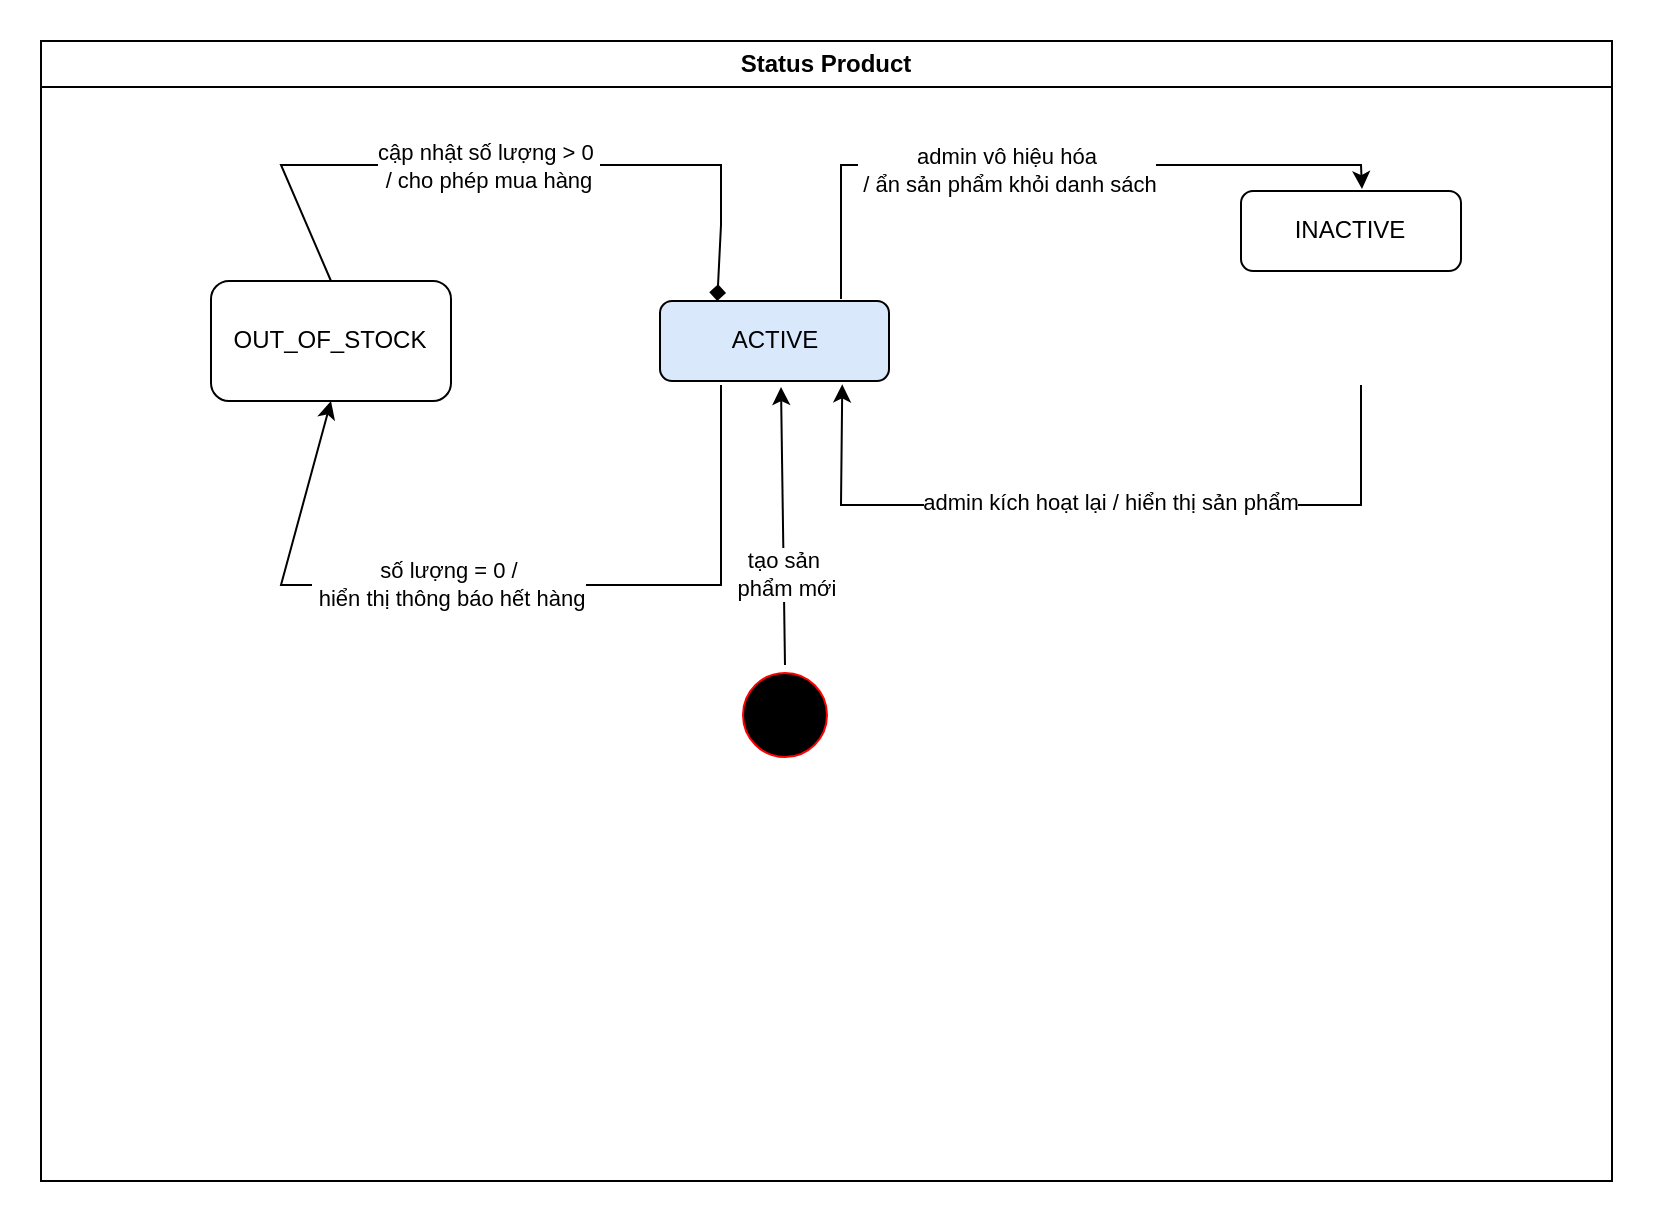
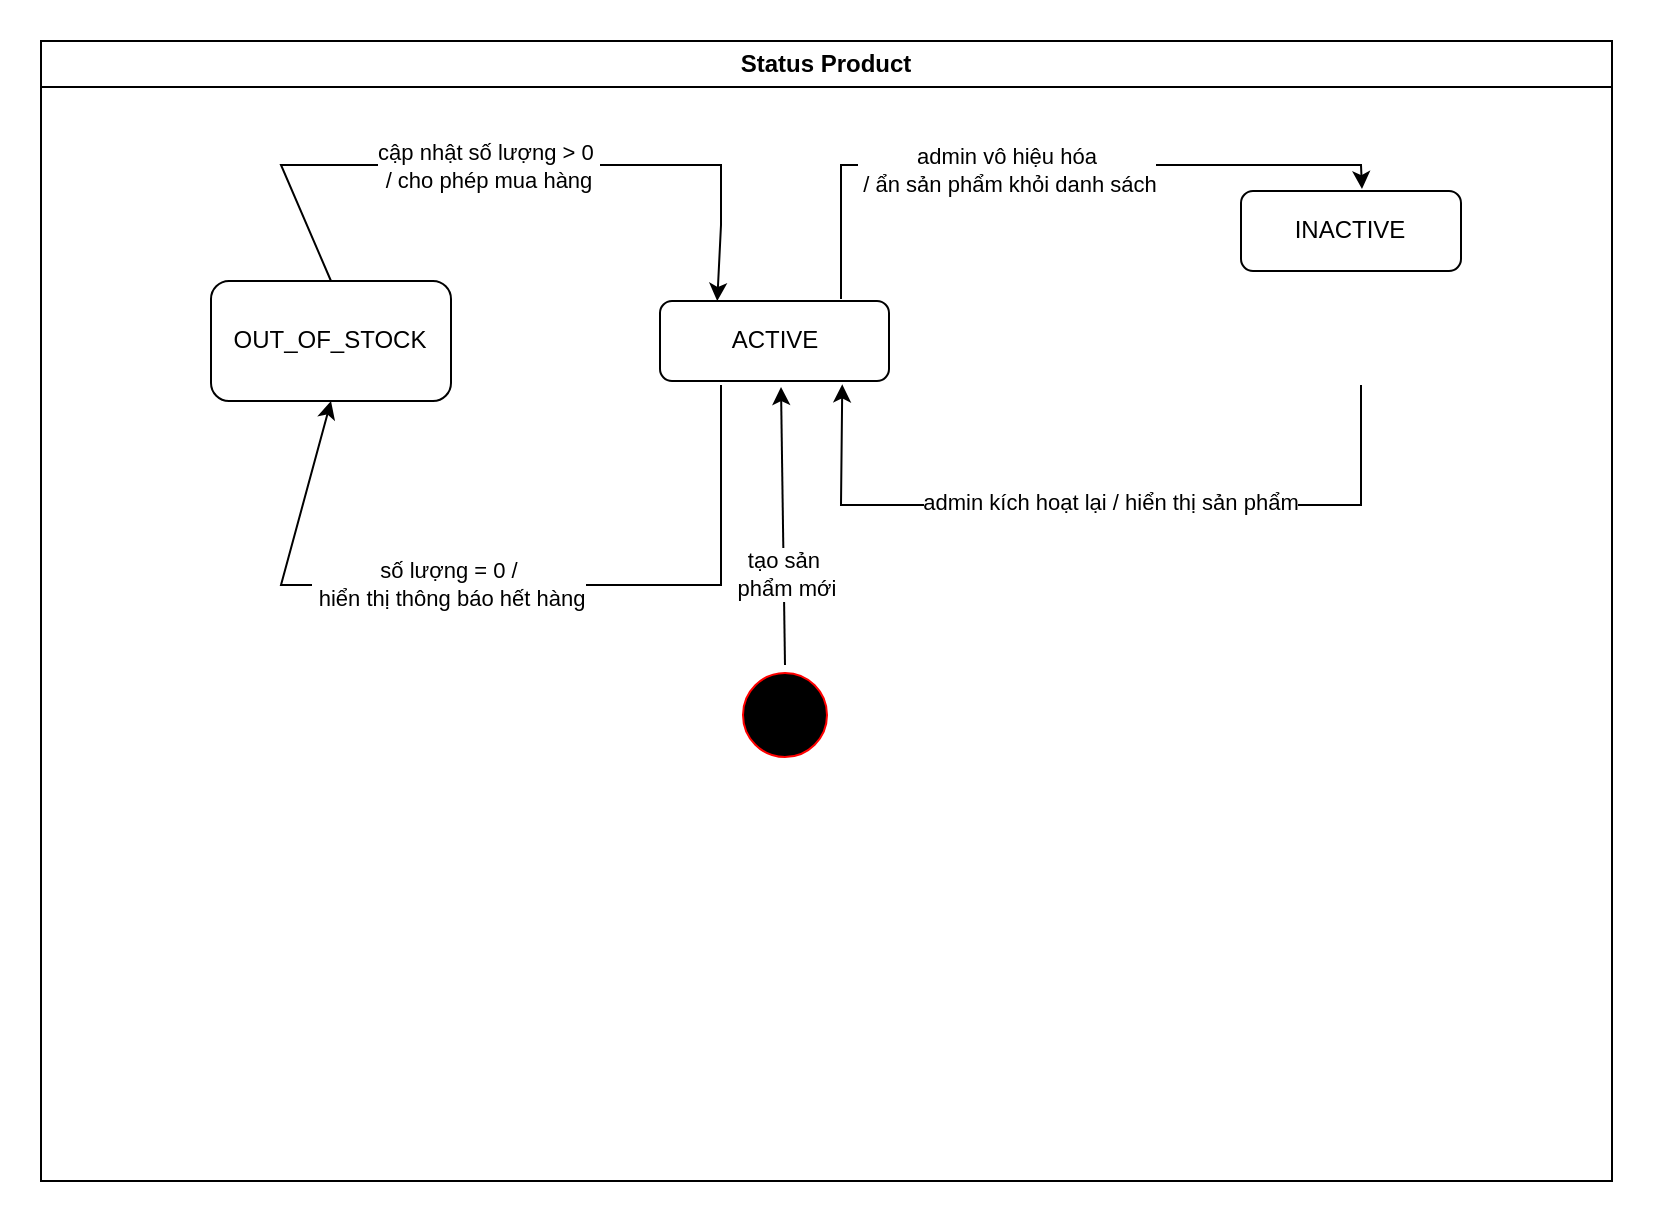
edge "OUT_OF_STOCK" -> "ACTIVE": arrowhead diamond -> classic
node "ACTIVE": fillcolor #dae8fc -> #ffffff
